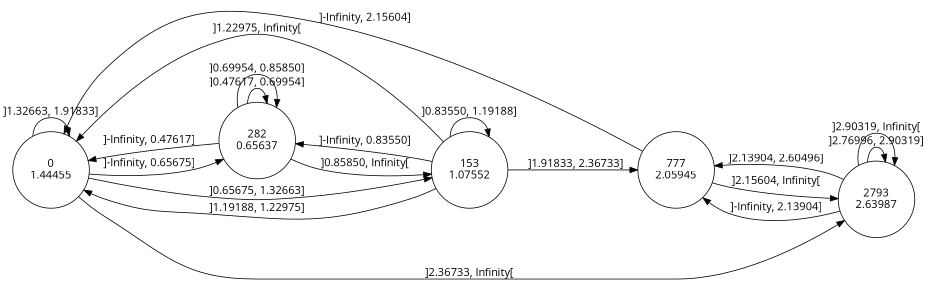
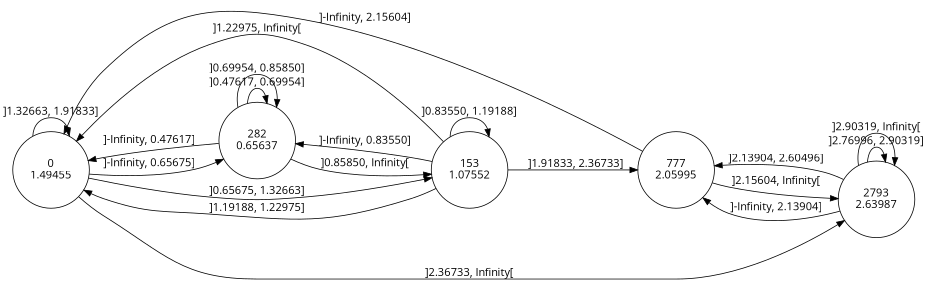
node "0 1.44455": label "0 1.44455" -> "0 1.49455"
node "777 2.05945": label "777 2.05945" -> "777 2.05995"
